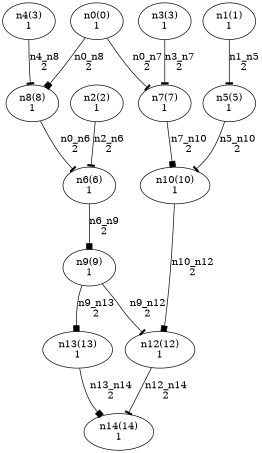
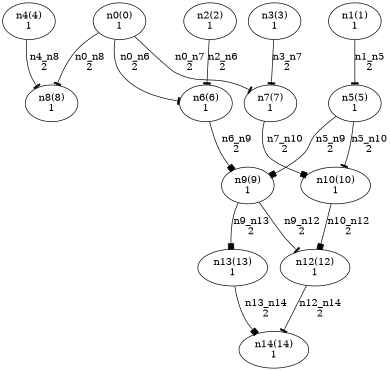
node "n4(3) 1": label "n4(3) 1" -> "n4(4) 1"
edge "n0(0) 1" -> "n8(8) 1": arrowhead box -> tee
edge "n8(8) 1" -> "n6(6) 1": now "n0(0) 1" -> "n6(6) 1"
edge "n5(5) 1" -> "n9(9) 1": added, label "n5_n9 2"
